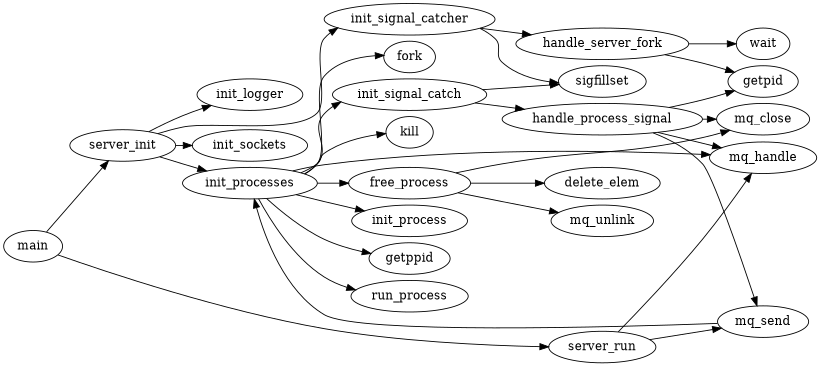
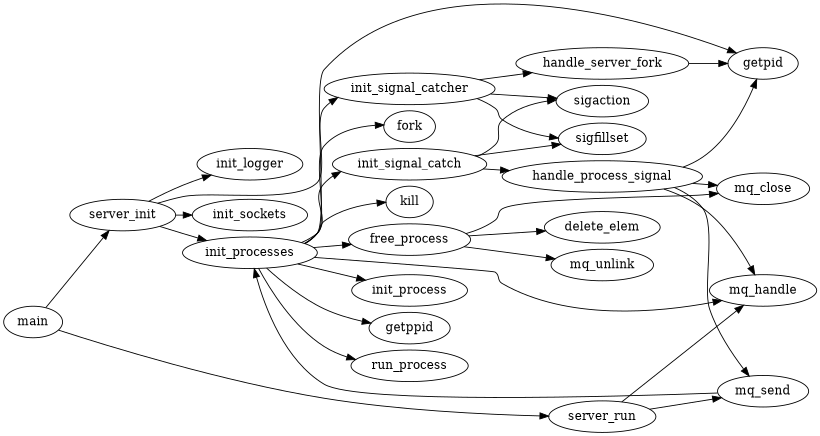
edge "init_processes" -> "getpid": added
node "wait": removed
node "sigaction": added
